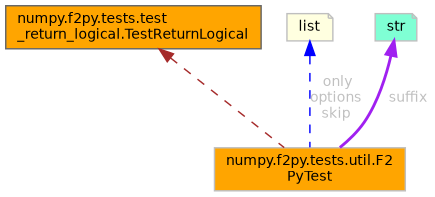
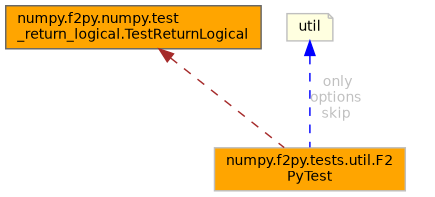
node "numpy.f2py.tests.test _return_logical.TestReturnLogical": label "numpy.f2py.tests.test _return_logical.TestReturnLogical" -> "numpy.f2py.numpy.test _return_logical.TestReturnLogical"
node "list": label "list" -> "util"
node "str": removed
